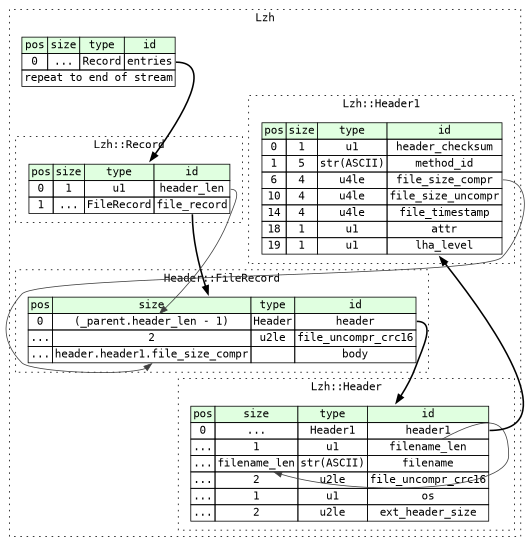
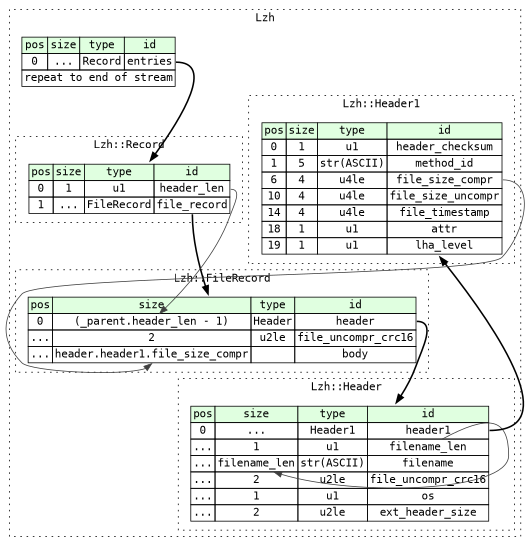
cluster "Header::FileRecord": label "Header::FileRecord" -> "Lzh::FileRecord"
